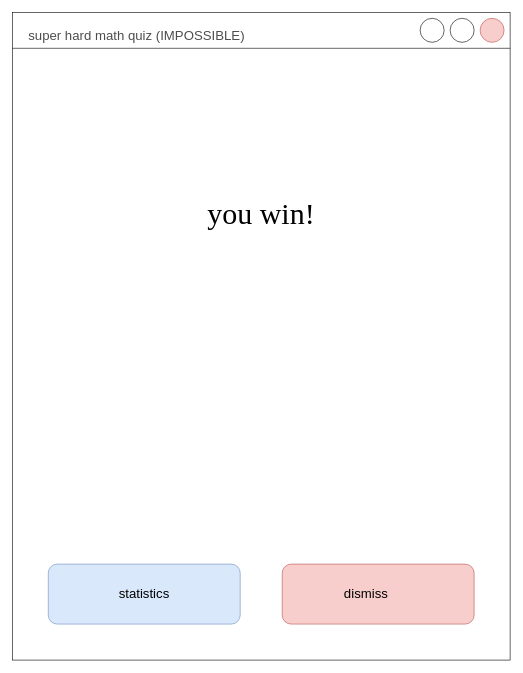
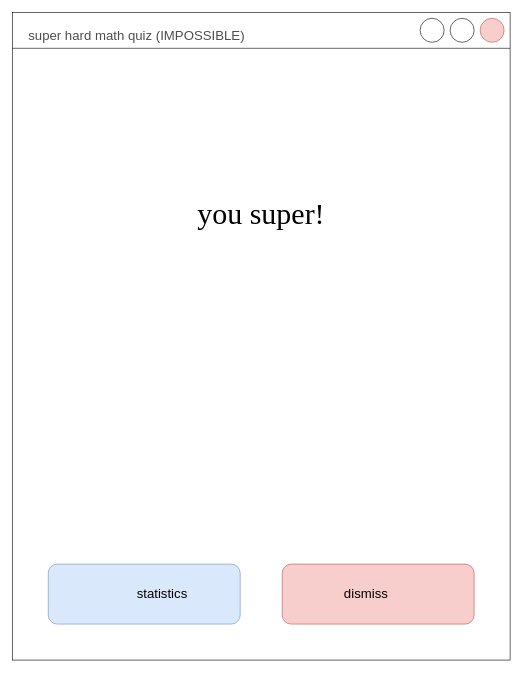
node "you win!": label "you win!" -> "you super!"
node "statistics": moved (144, 594) -> (162, 594)
